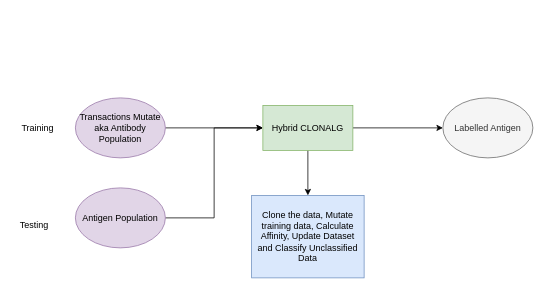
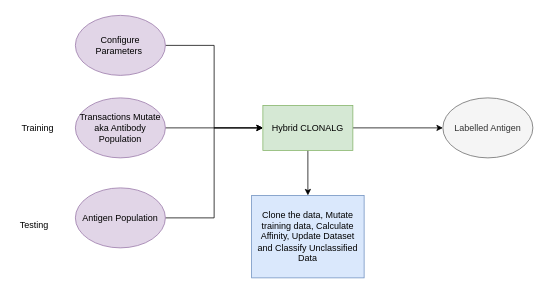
node "Configure Parameters": added
edge "Configure Parameters" -> "Hybrid CLONALG": added
